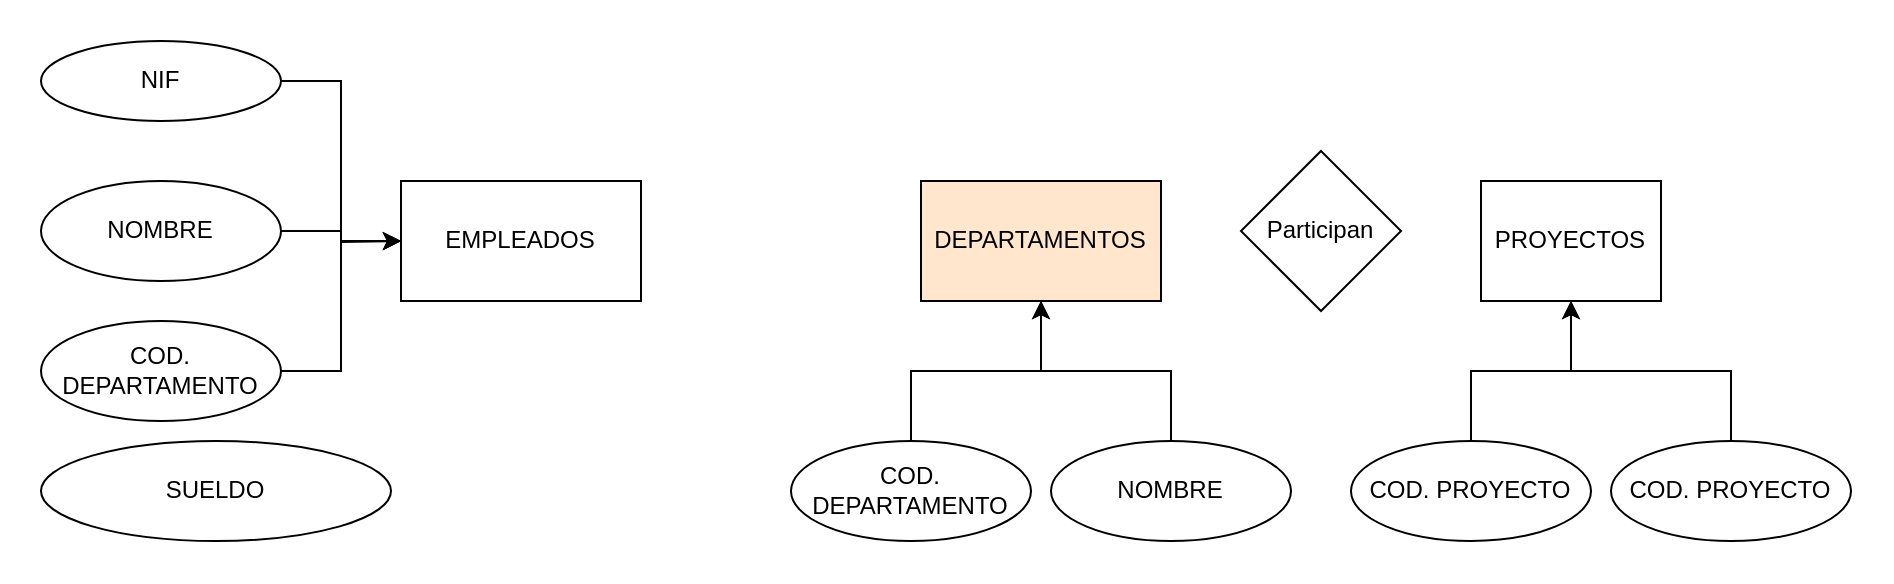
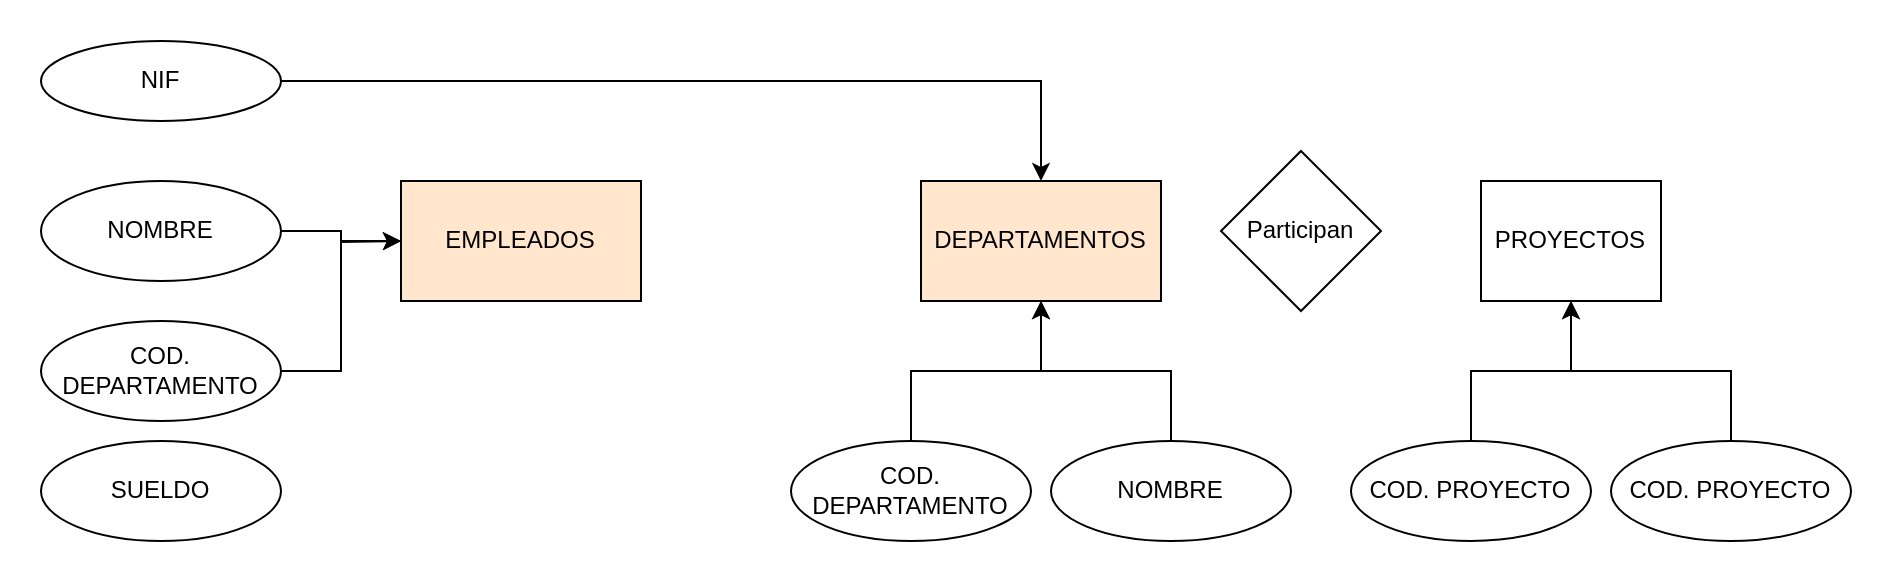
edge "NIF" -> "EMPLEADOS": now "NIF" -> "DEPARTAMENTOS"
node "Participan": moved (1321, 231) -> (1301, 231)
node "EMPLEADOS": fillcolor #ffffff -> #ffe6cc
node "SUELDO": size 350x100 -> 240x100
